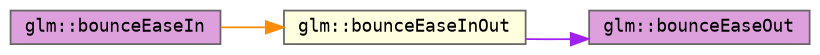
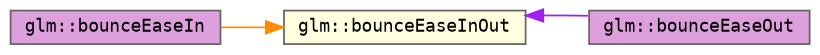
edge "glm::bounceEaseInOut" -> "glm::bounceEaseOut": reversed
